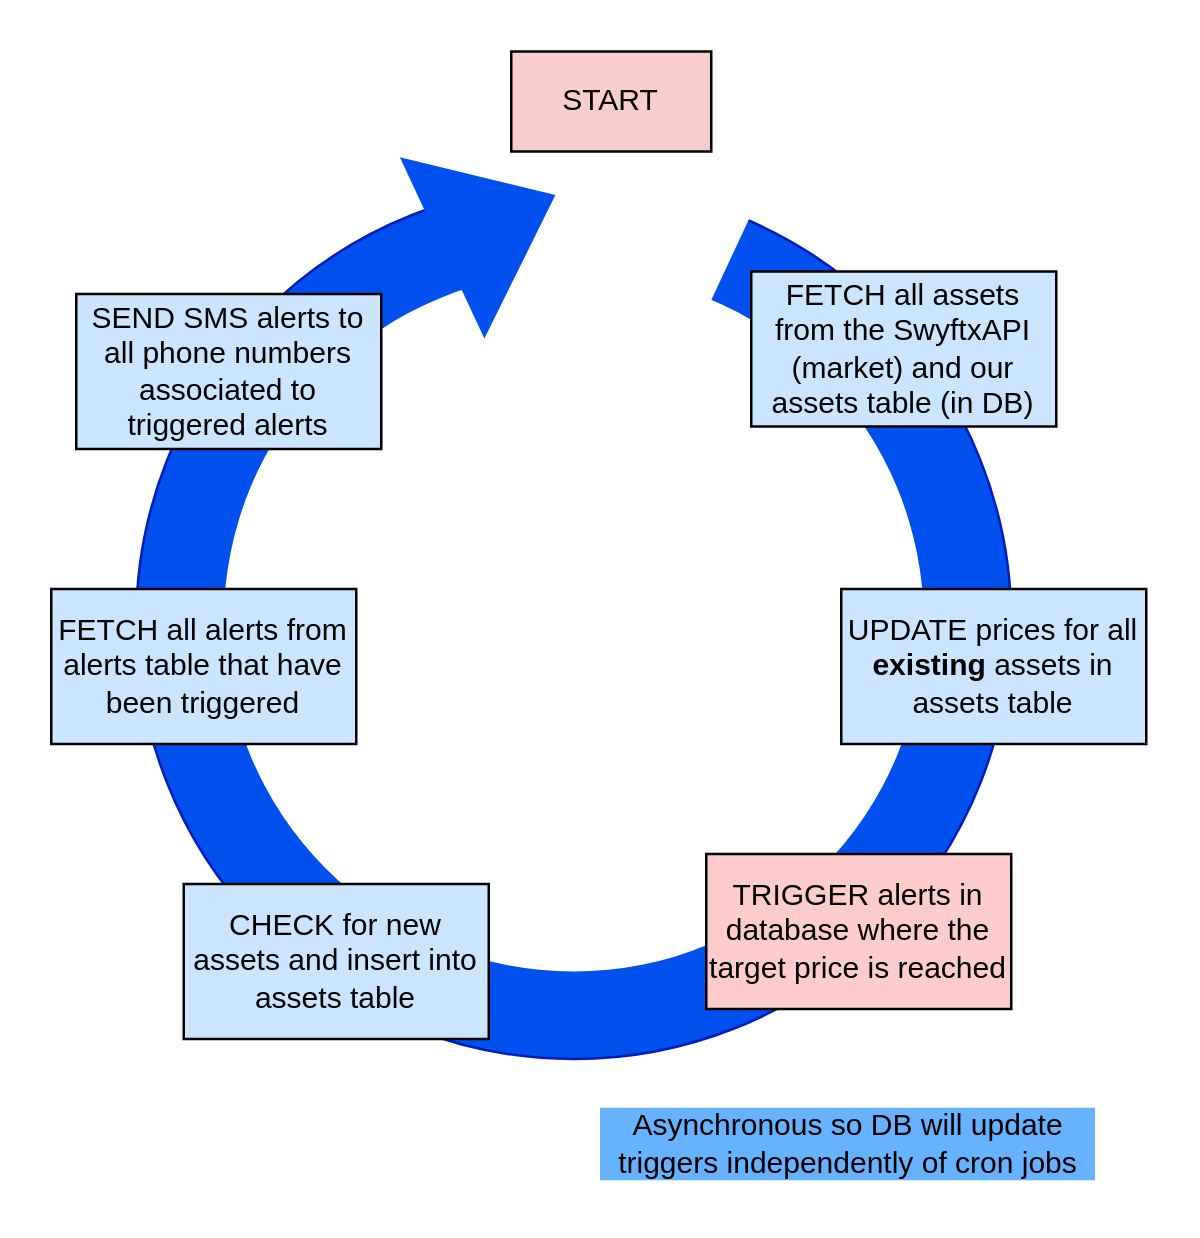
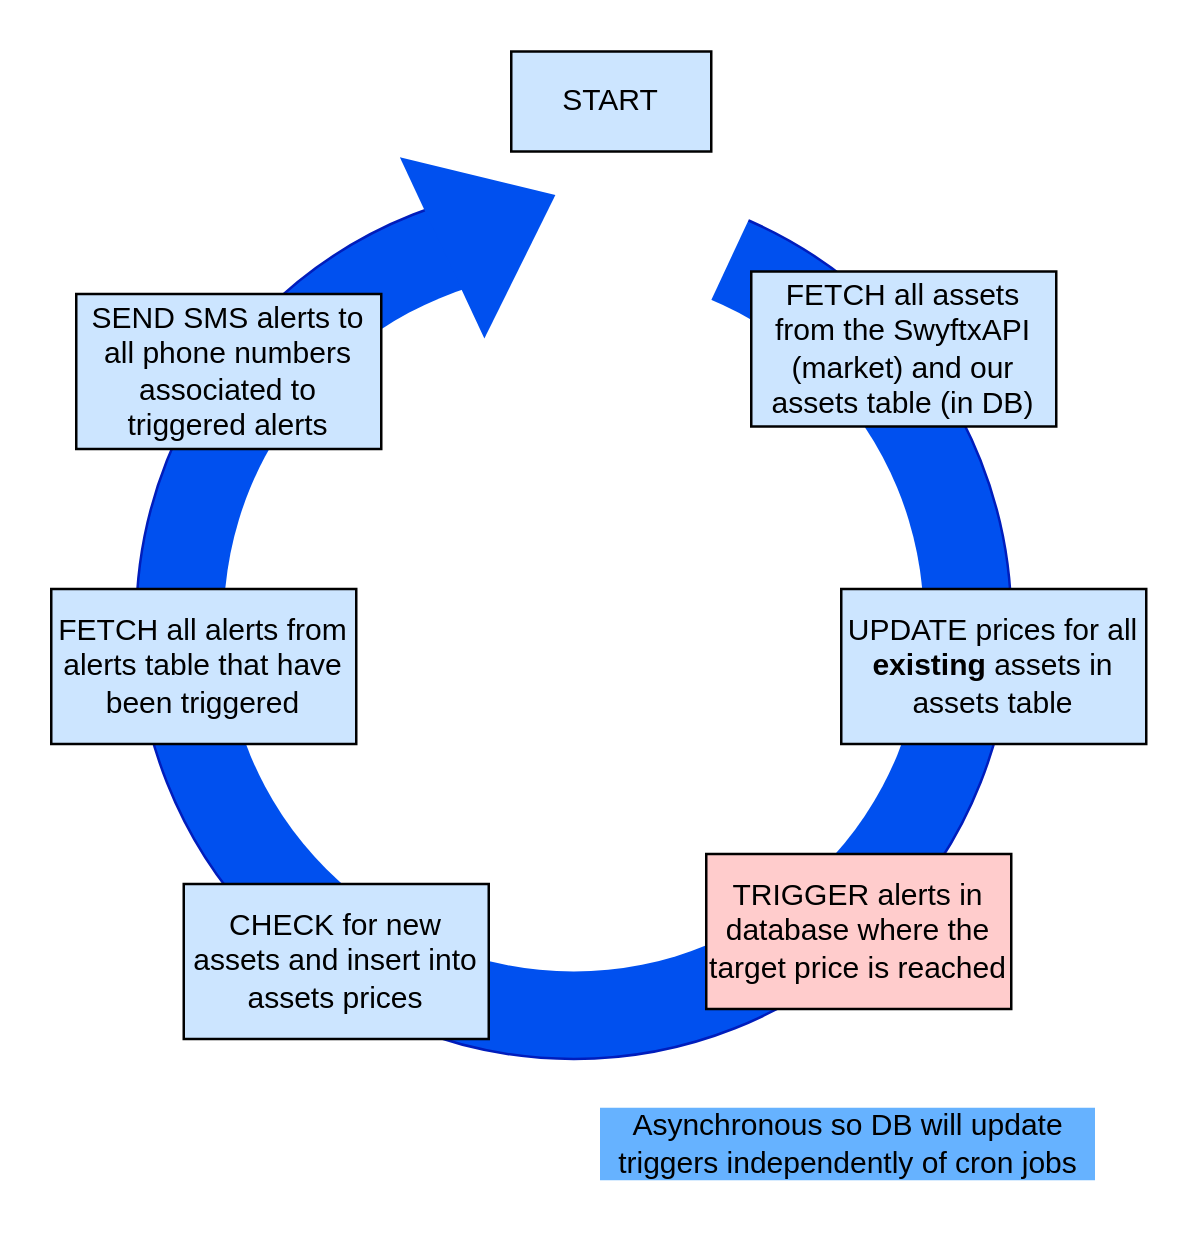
node "START": fillcolor #f8cecc -> #cce5ff
node "CHECK for new assets and insert into assets table": label "CHECK for new assets and insert into assets table" -> "CHECK for new assets and insert into assets prices"
